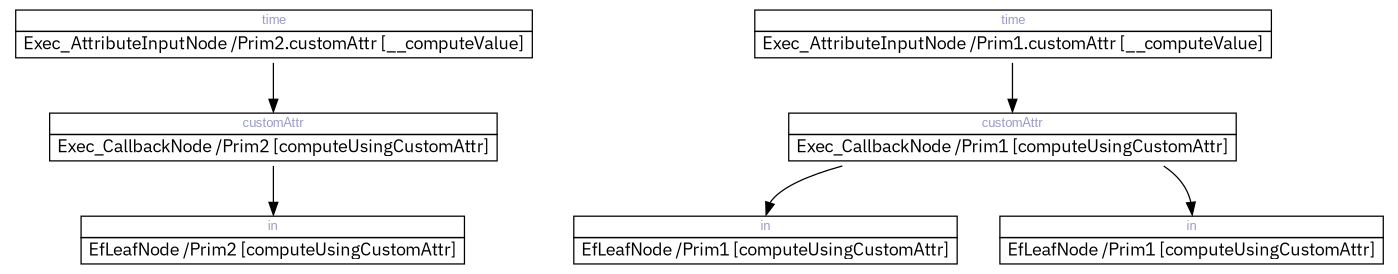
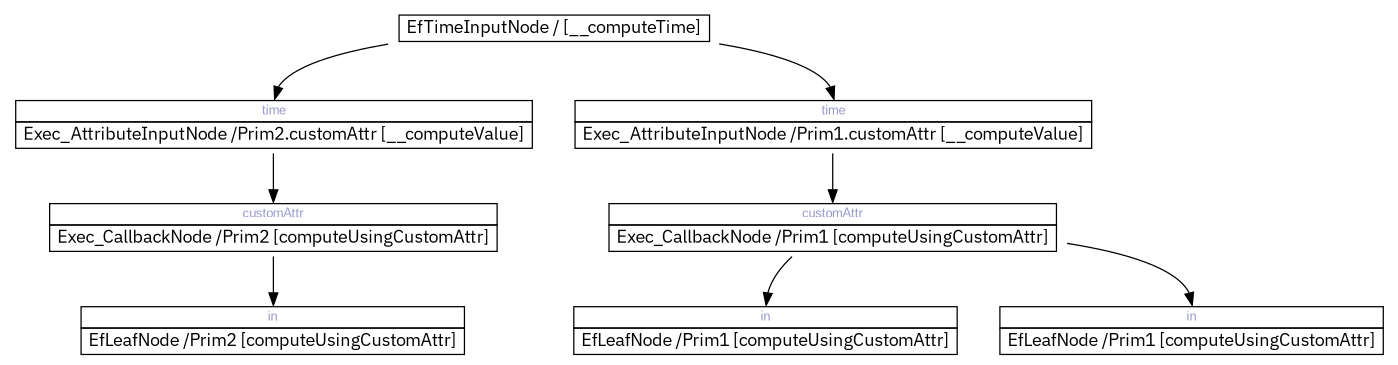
node "EfTimeInputNode / [__computeTime]": added
